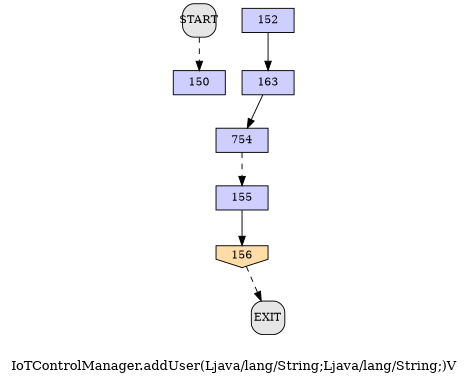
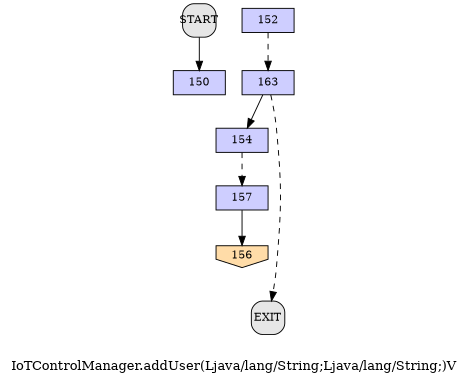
edge "152" -> "163": style solid -> dashed
edge "START" -> "150": style dashed -> solid
node "754": label "754" -> "154"
node "155": label "155" -> "157"
edge "156" -> "EXIT": now "163" -> "EXIT"
